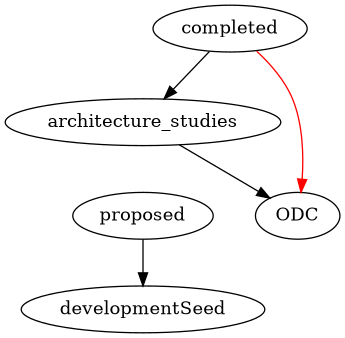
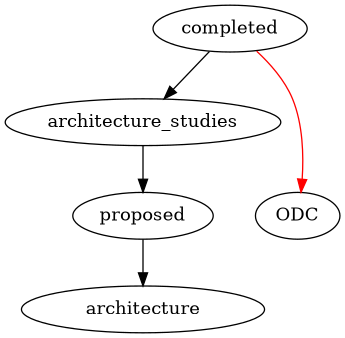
edge "architecture_studies" -> "ODC": now "architecture_studies" -> "proposed"
node "developmentSeed": label "developmentSeed" -> "architecture"
